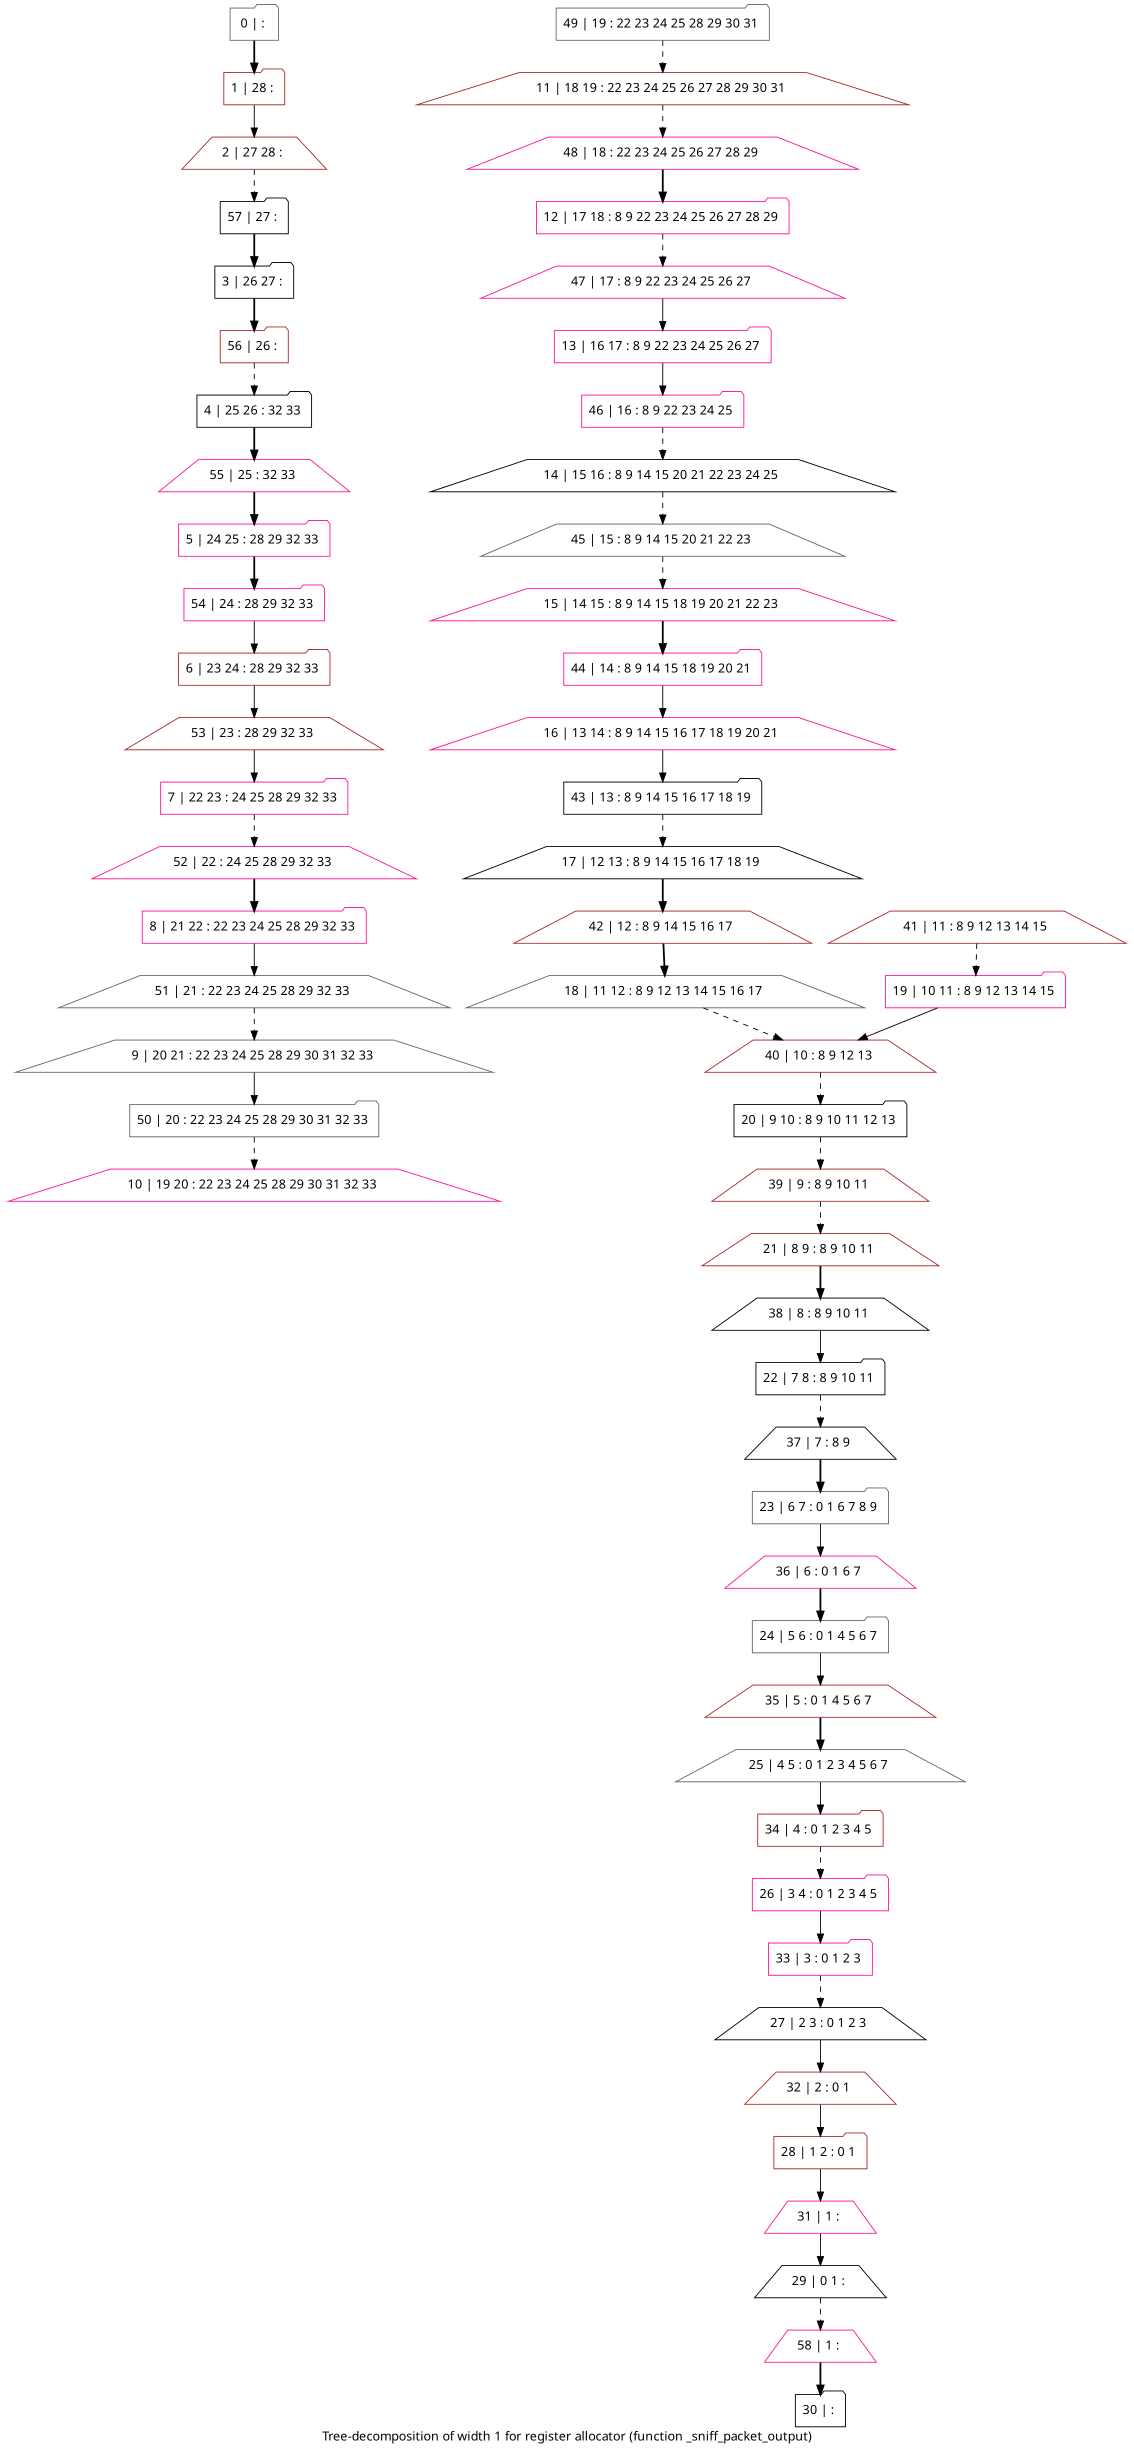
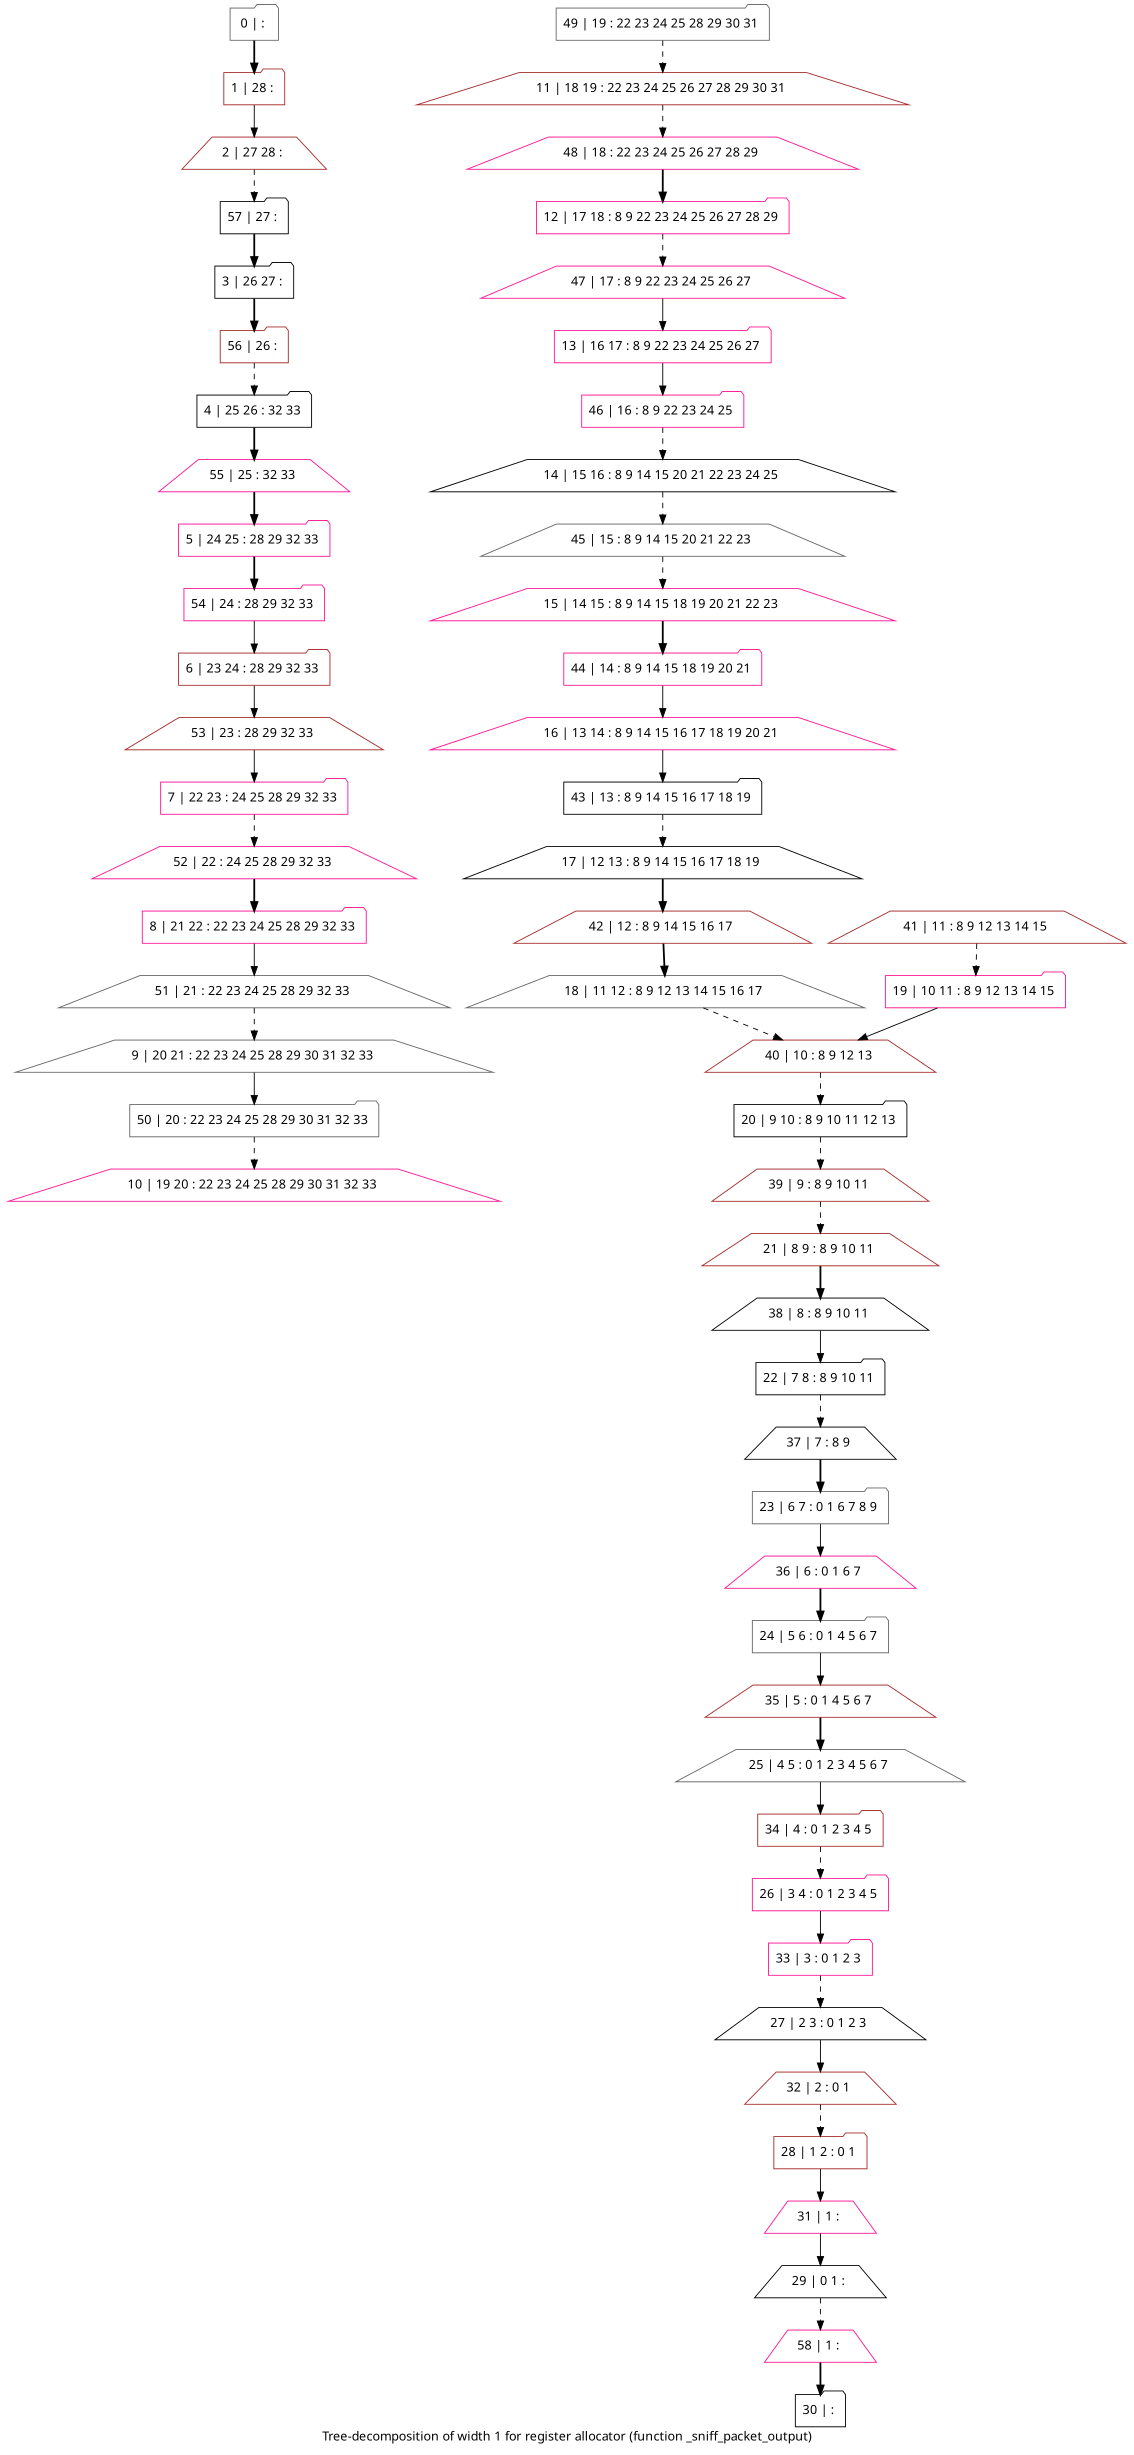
edge "32 | 2 : 0 1" -> "28 | 1 2 : 0 1": style solid -> dashed
